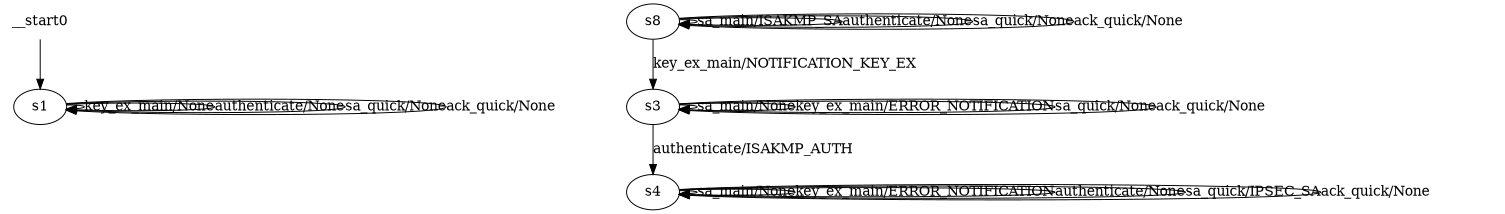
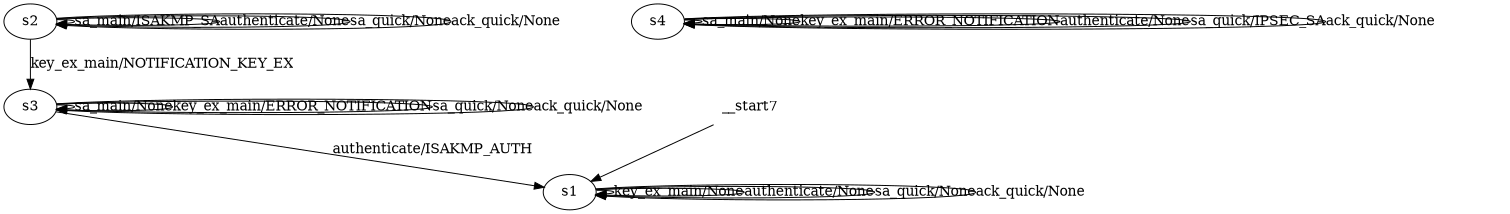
node "__start0": label "__start0" -> "__start7"
node "s8": label "s8" -> "s2"
edge "s3" -> "s4": now "s3" -> "s1"
